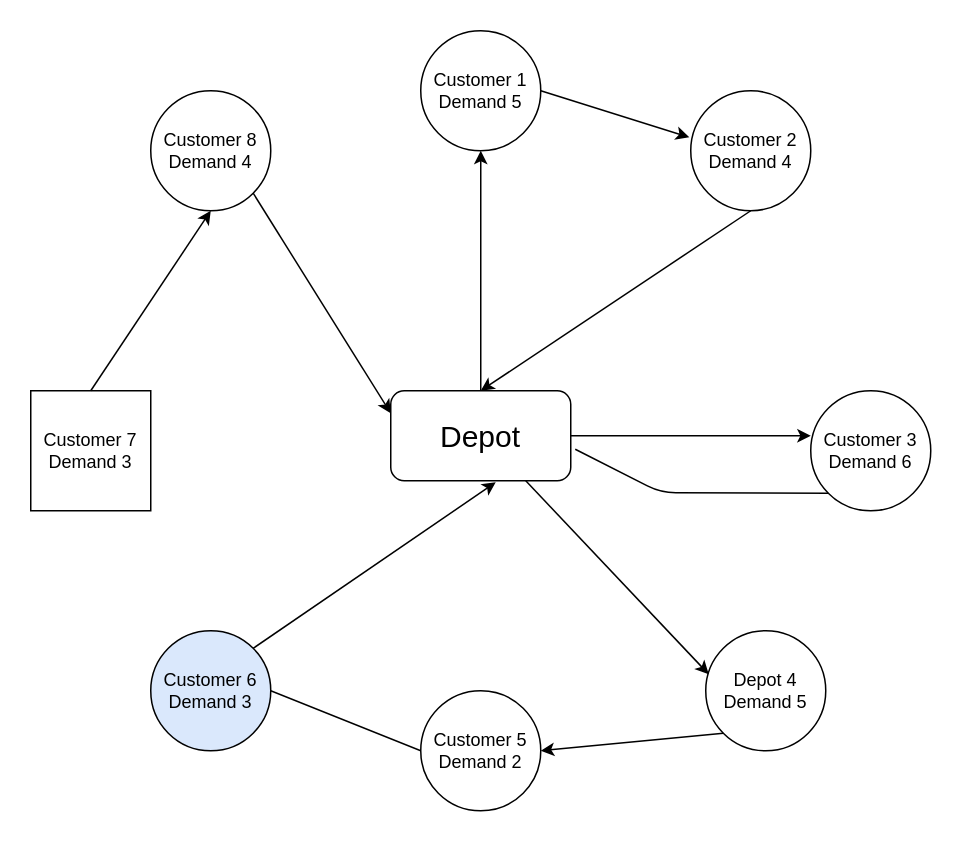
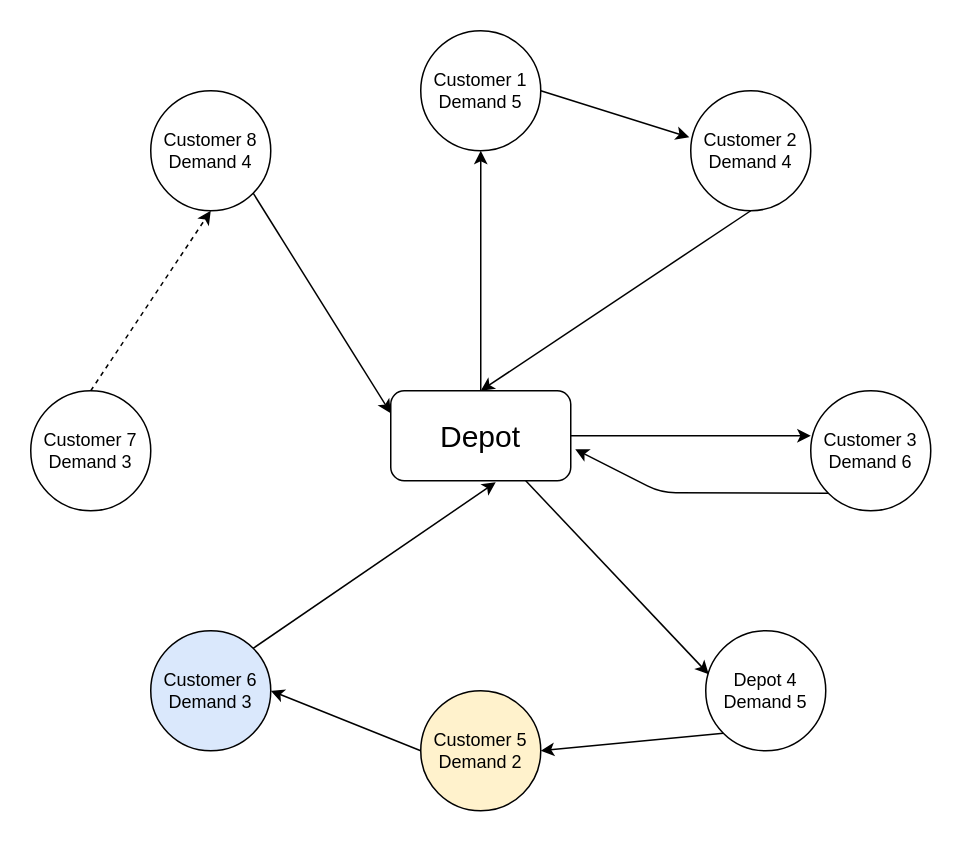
edge "Customer 7 Demand 3" -> "Customer 8 Demand 4": style solid -> dashed
node "Customer 7 Demand 3": shape rectangle -> ellipse
edge "Depot" -- "Customer 3 Demand 6": arrowhead none -> classic
edge "Customer 6 Demand 3" -- "Customer 5 Demand 2": arrowhead none -> classic
node "Customer 5 Demand 2": fillcolor #ffffff -> #fff2cc
